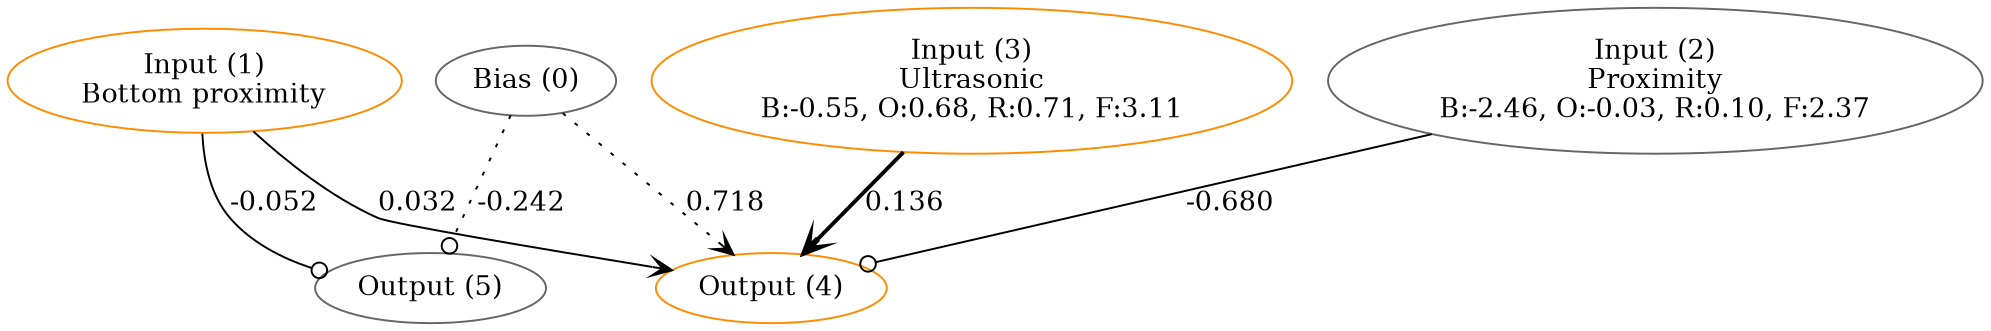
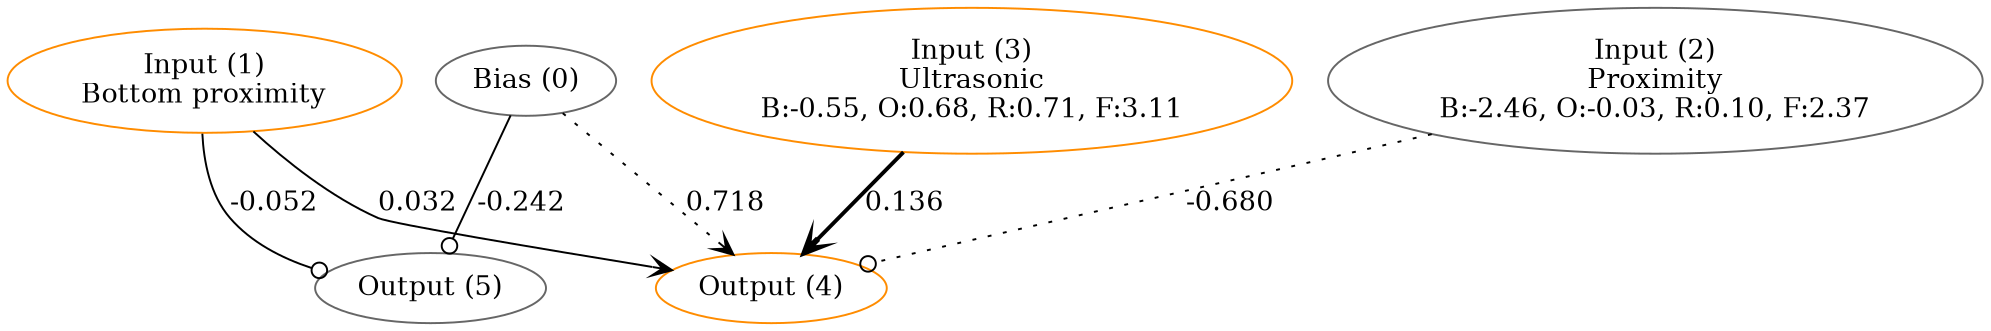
edge "Bias (0)" -> "Output (5)": style dotted -> solid
edge "Input (2) Proximity B:-2.46, O:-0.03, R:0.10, F:2.37" -> "Output (4)": style solid -> dotted
